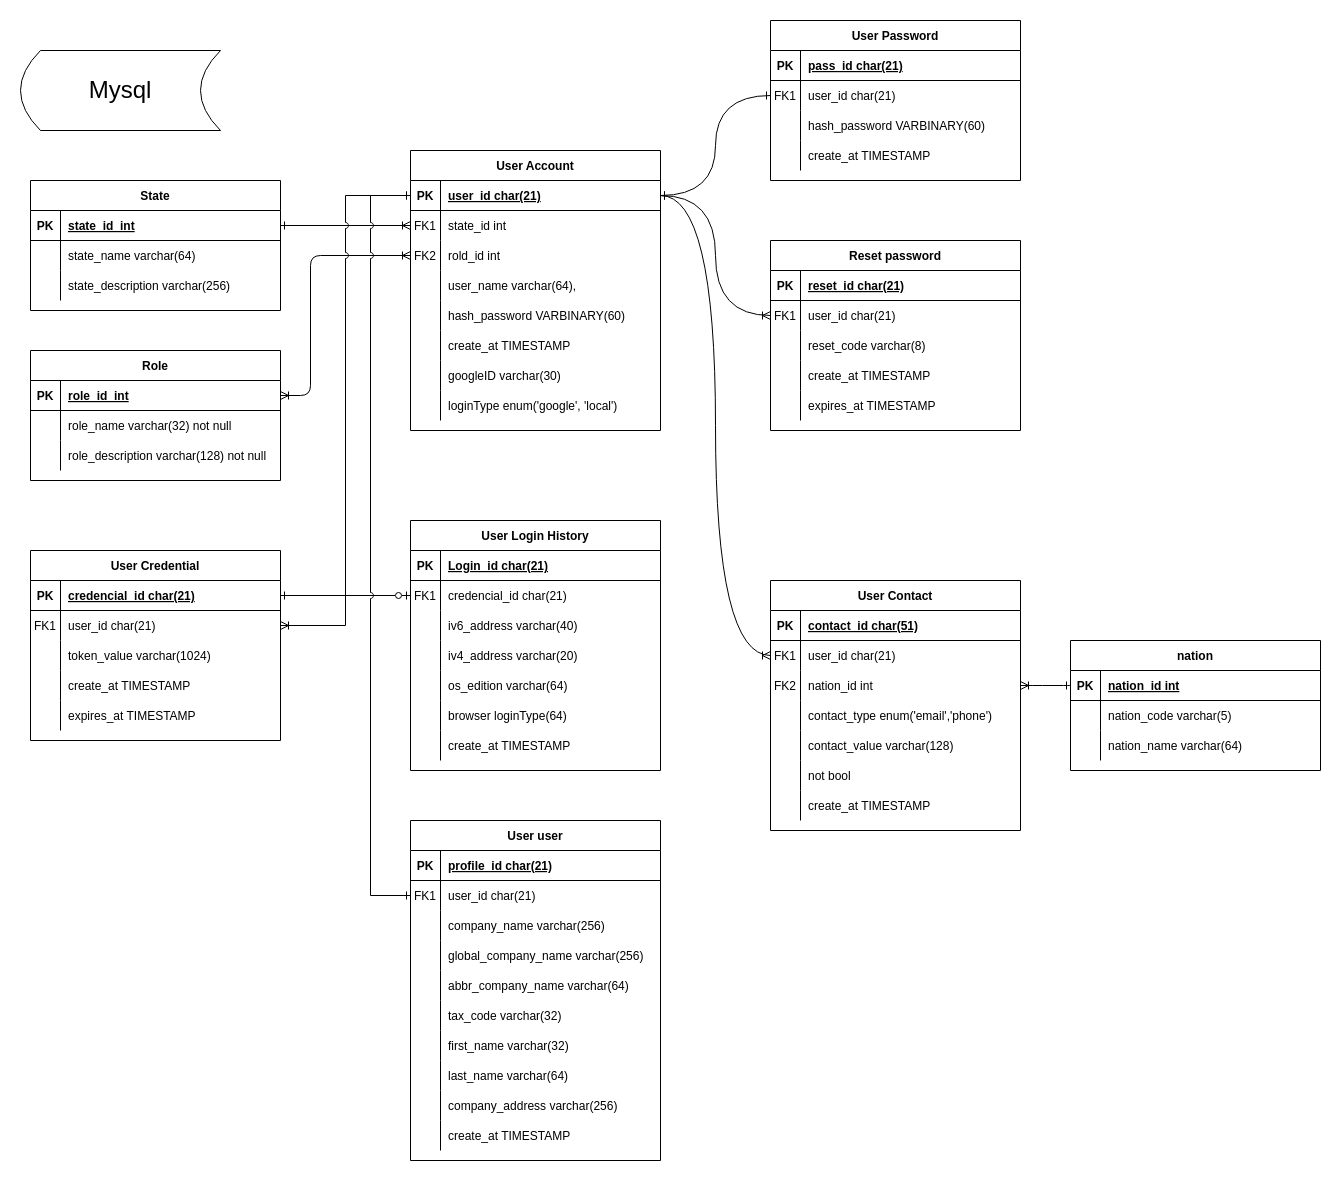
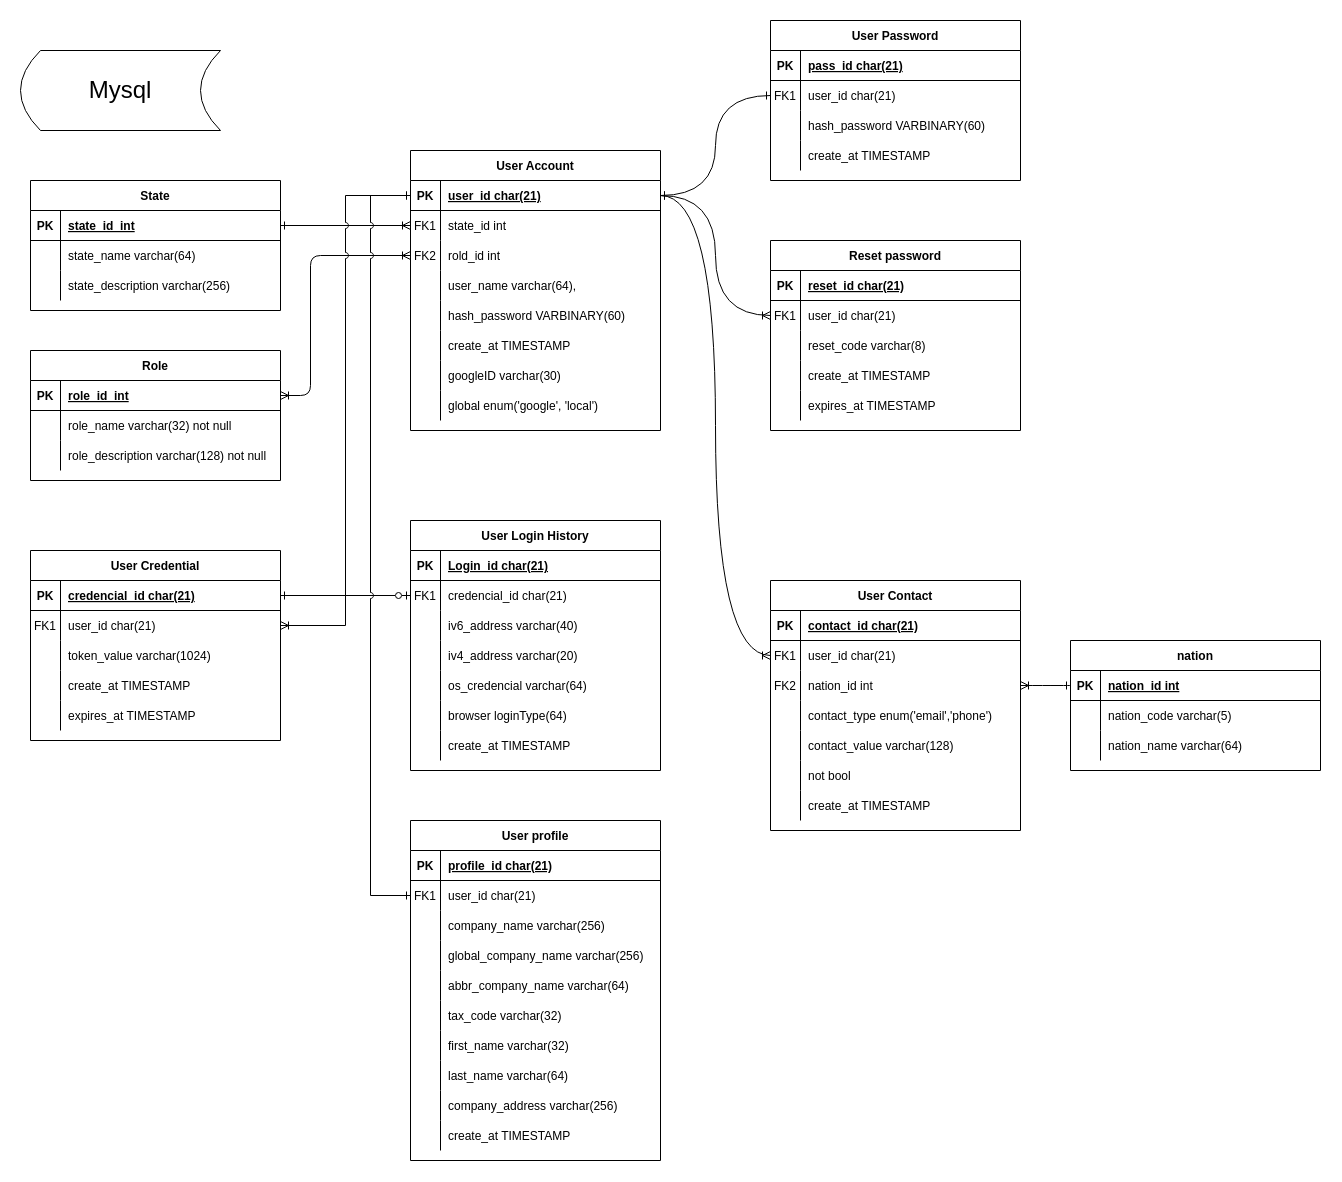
node "loginType enum('google', 'local')": label "loginType enum('google', 'local')" -> "global enum('google', 'local')"
node "contact_id char(51)": label "contact_id char(51)" -> "contact_id char(21)"
node "os_edition varchar(64)": label "os_edition varchar(64)" -> "os_credencial varchar(64)"
node "User user": label "User user" -> "User profile"
